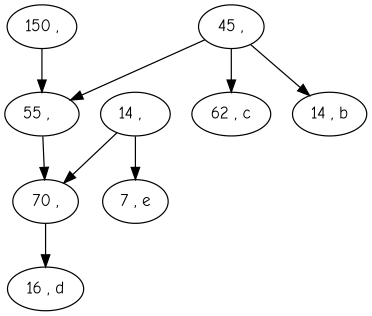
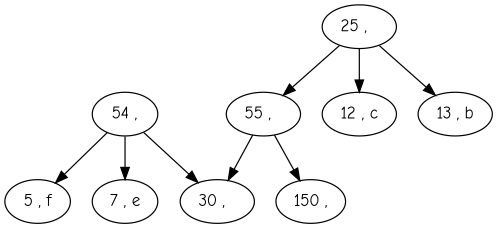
node "45 ,": label "45 ," -> "25 ,"
edge "150 ," -> "55 ,": reversed
node "14 ,": label "14 ," -> "54 ,"
node "62 , c": label "62 , c" -> "12 , c"
node "14 , b": label "14 , b" -> "13 , b"
node "5 , f": added
node "70 ,": label "70 ," -> "30 ,"
node "16 , d": removed
